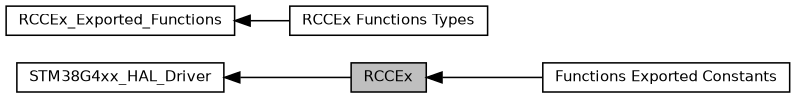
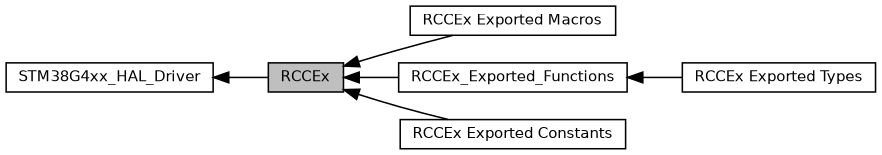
node "RCCEx Functions Types": label "RCCEx Functions Types" -> "RCCEx Exported Types"
node "RCCEx Exported Macros": added
edge "RCCEx_Exported_Functions" -> "RCCEx": added
node "Functions Exported Constants": label "Functions Exported Constants" -> "RCCEx Exported Constants"
